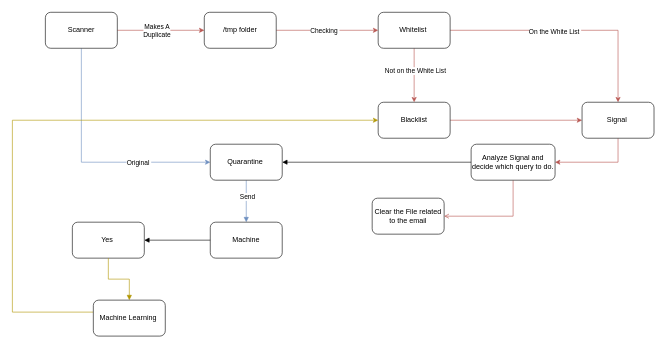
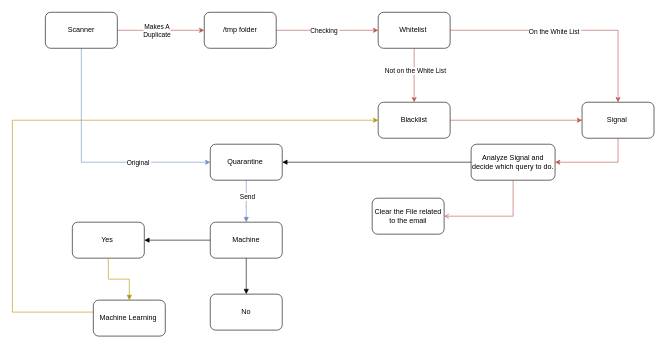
edge "Machine" -> "No": added
node "No": added
